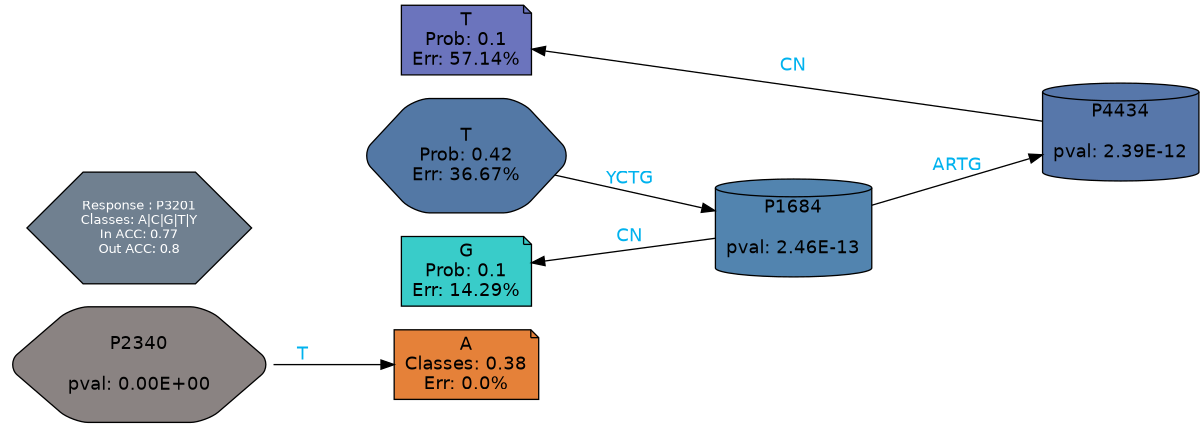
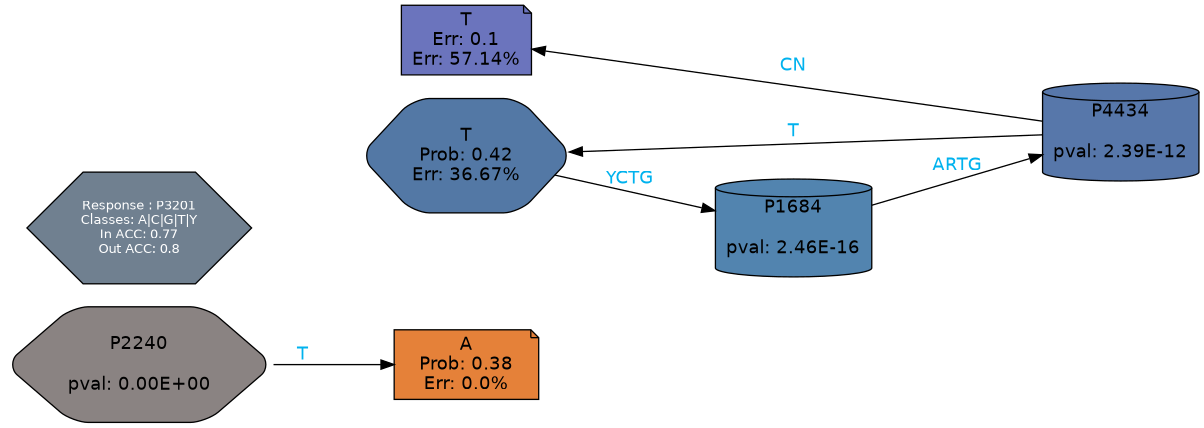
node "T Prob: 0.1 Err: 57.14%": label "T Prob: 0.1 Err: 57.14%" -> "T Err: 0.1 Err: 57.14%"
edge "P4434 pval: 2.39E-12" -> "T Prob: 0.42 Err: 36.67%": added, label "T"
node "P1684 pval: 2.46E-13": label "P1684 pval: 2.46E-13" -> "P1684 pval: 2.46E-16"
node "G Prob: 0.1 Err: 14.29%": removed
node "P2340 pval: 0.00E+00": label "P2340 pval: 0.00E+00" -> "P2240 pval: 0.00E+00"
node "A Classes: 0.38 Err: 0.0%": label "A Classes: 0.38 Err: 0.0%" -> "A Prob: 0.38 Err: 0.0%"
